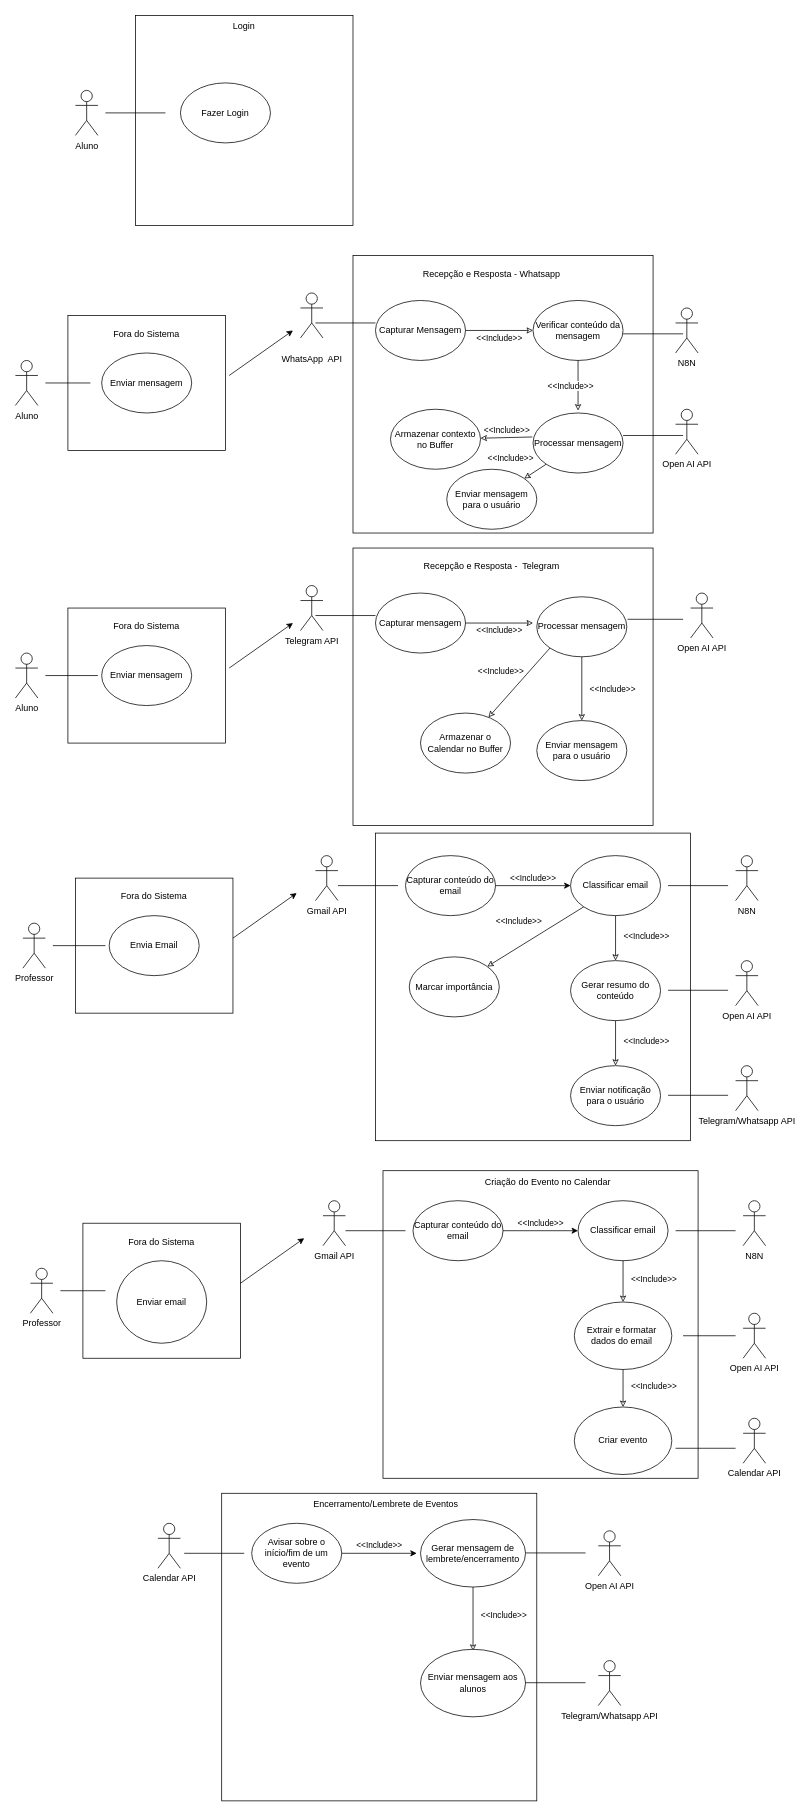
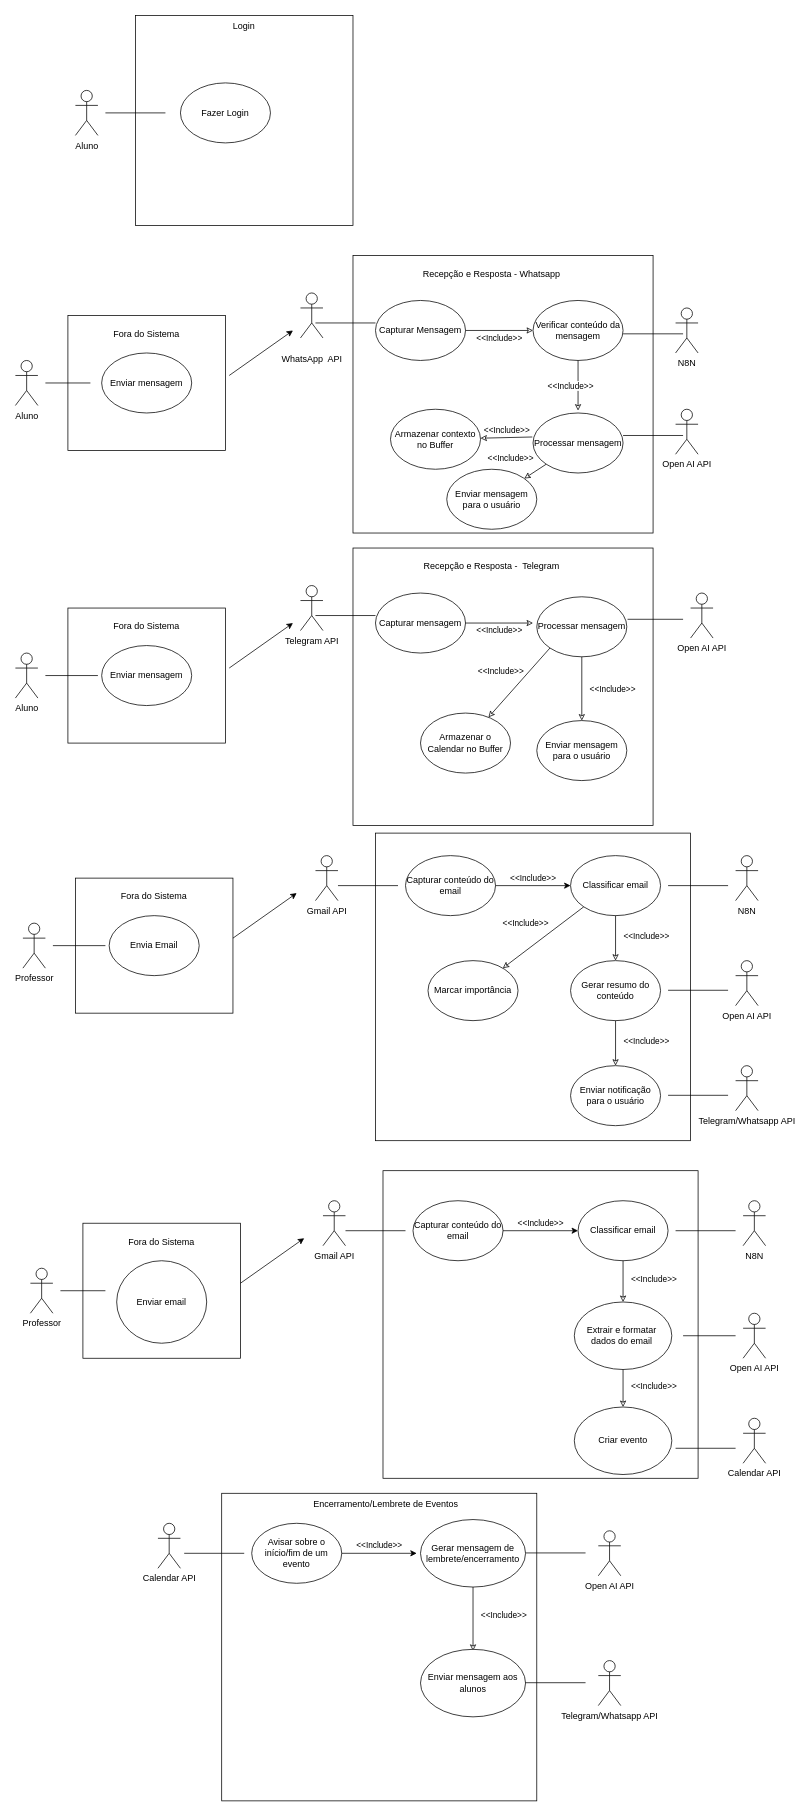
node "Marcar importância": moved (454, 987) -> (473, 990)
node "Criação do Evento no Calendar": removed
